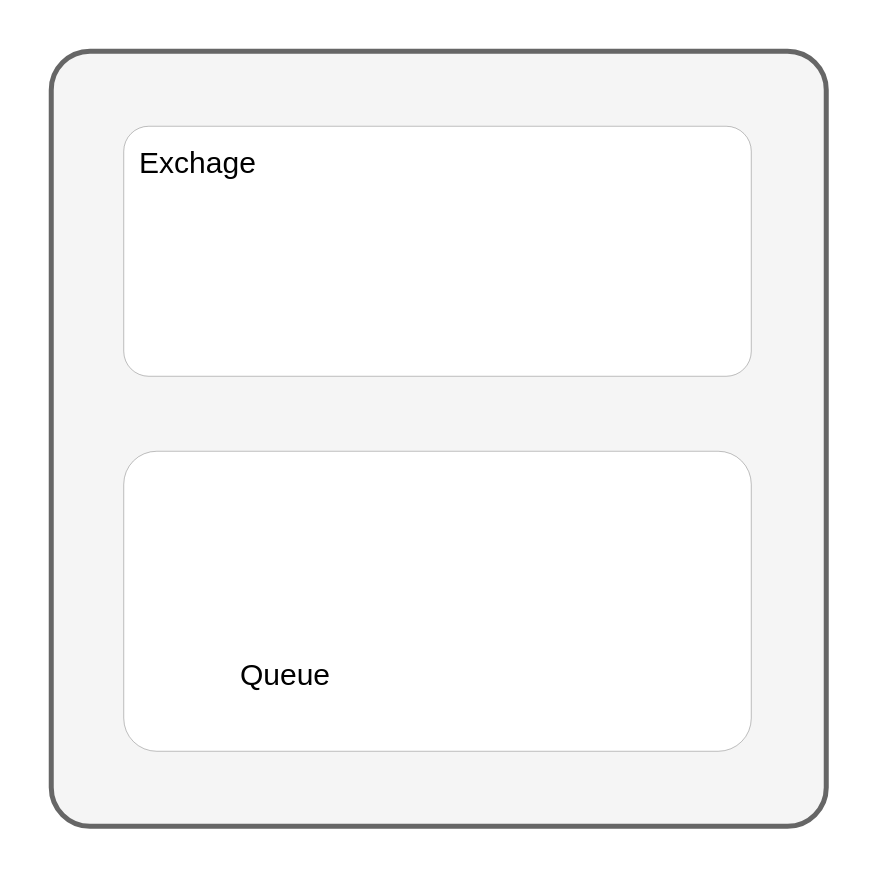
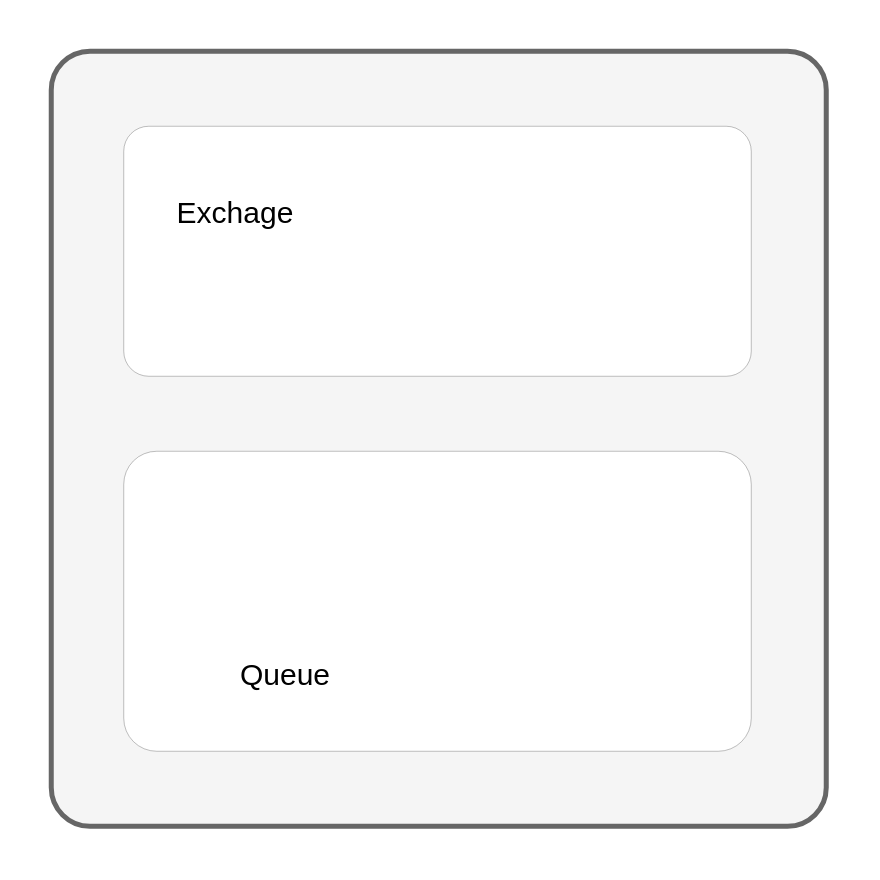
node "Exchage": moved (199, 164) -> (236, 214)
